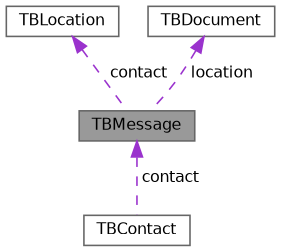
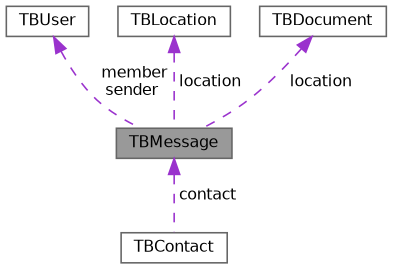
node "TBUser": added
edge "TBMessage" -> "TBLocation": label " contact" -> " location"
